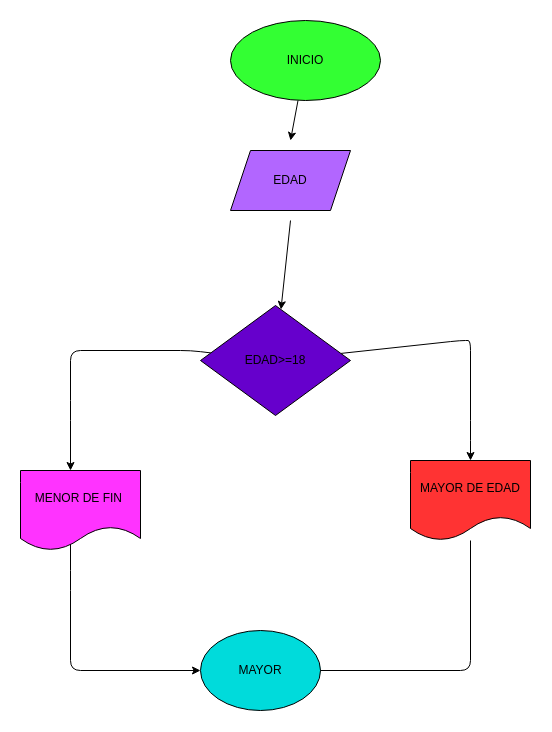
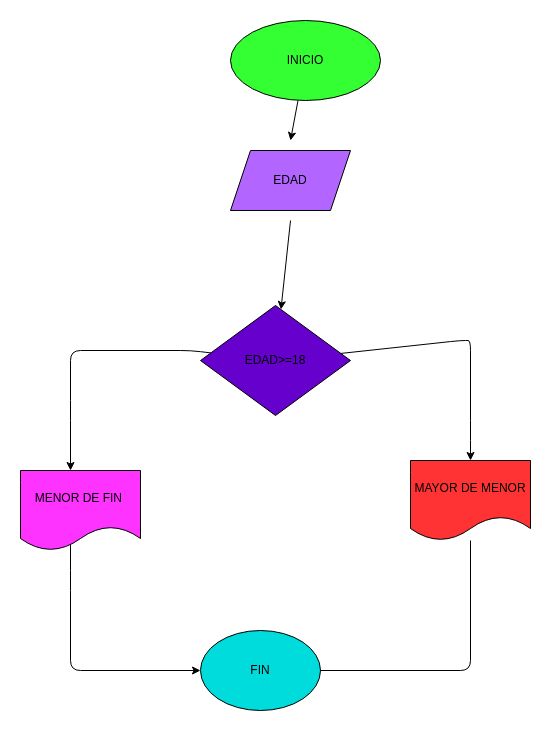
node "MAYOR DE EDAD": label "MAYOR DE EDAD" -> "MAYOR DE MENOR"
node "MAYOR": label "MAYOR" -> "FIN"
